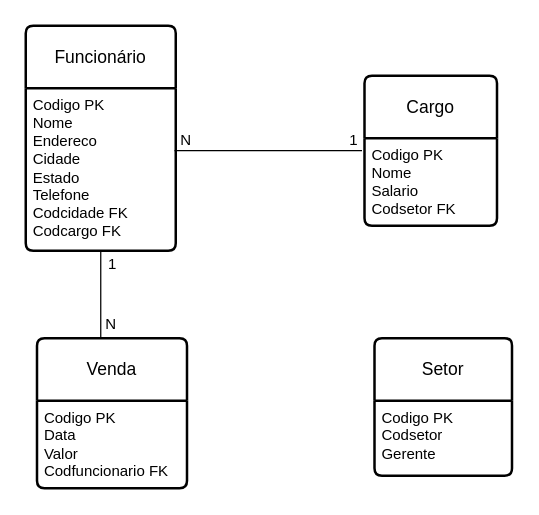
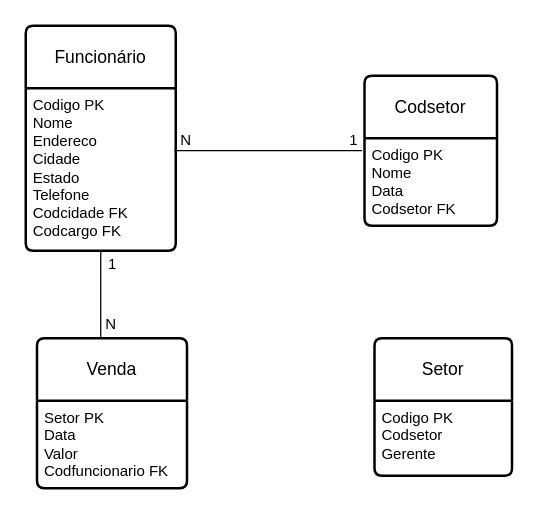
node "Cargo": label "Cargo" -> "Codsetor"
node "Codigo PK Nome Salario Codsetor FK": label "Codigo PK Nome Salario Codsetor FK" -> "Codigo PK Nome Data Codsetor FK"
node "Codigo PK Data Valor Codfuncionario FK": label "Codigo PK Data Valor Codfuncionario FK" -> "Setor PK Data Valor Codfuncionario FK"
